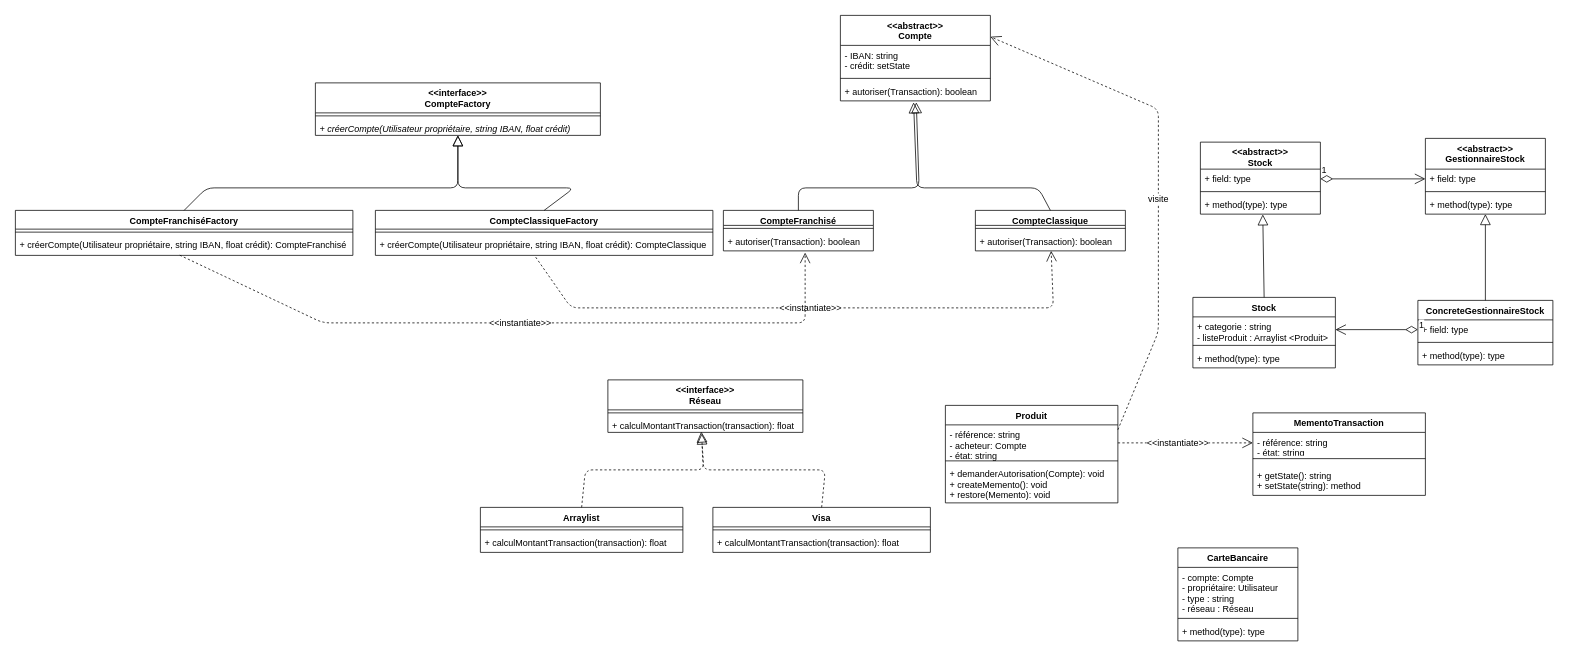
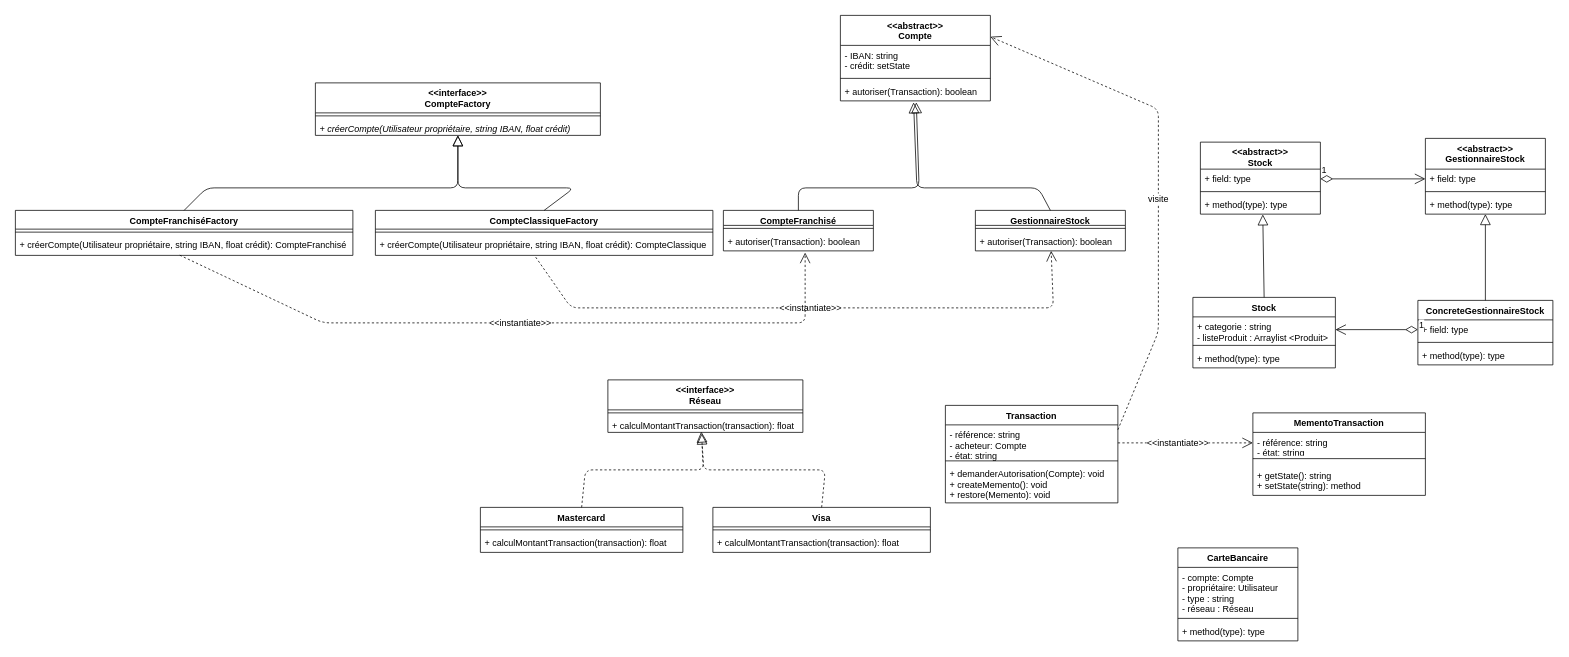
node "CompteClassique": label "CompteClassique" -> "GestionnaireStock"
node "Produit": label "Produit" -> "Transaction"
node "Arraylist": label "Arraylist" -> "Mastercard"
